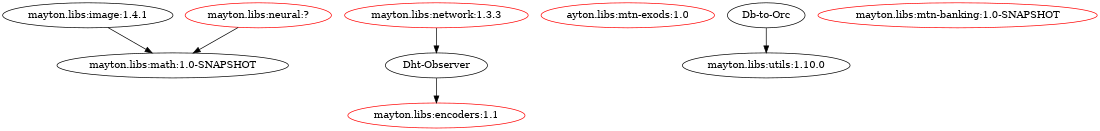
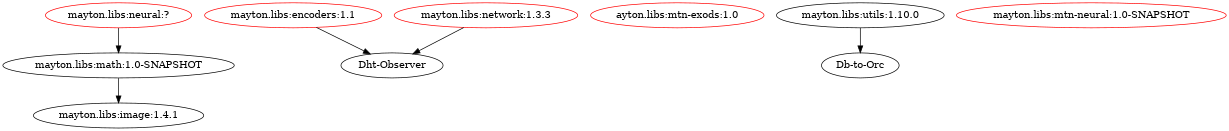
node "mayton.libs:mtn-banking:1.0-SNAPSHOT": label "mayton.libs:mtn-banking:1.0-SNAPSHOT" -> "mayton.libs:mtn-neural:1.0-SNAPSHOT"
edge "Db-to-Orc" -> "mayton.libs:utils:1.10.0": reversed
edge "mayton.libs:image:1.4.1" -> "mayton.libs:math:1.0-SNAPSHOT": reversed
edge "Dht-Observer" -> "mayton.libs:encoders:1.1": reversed
